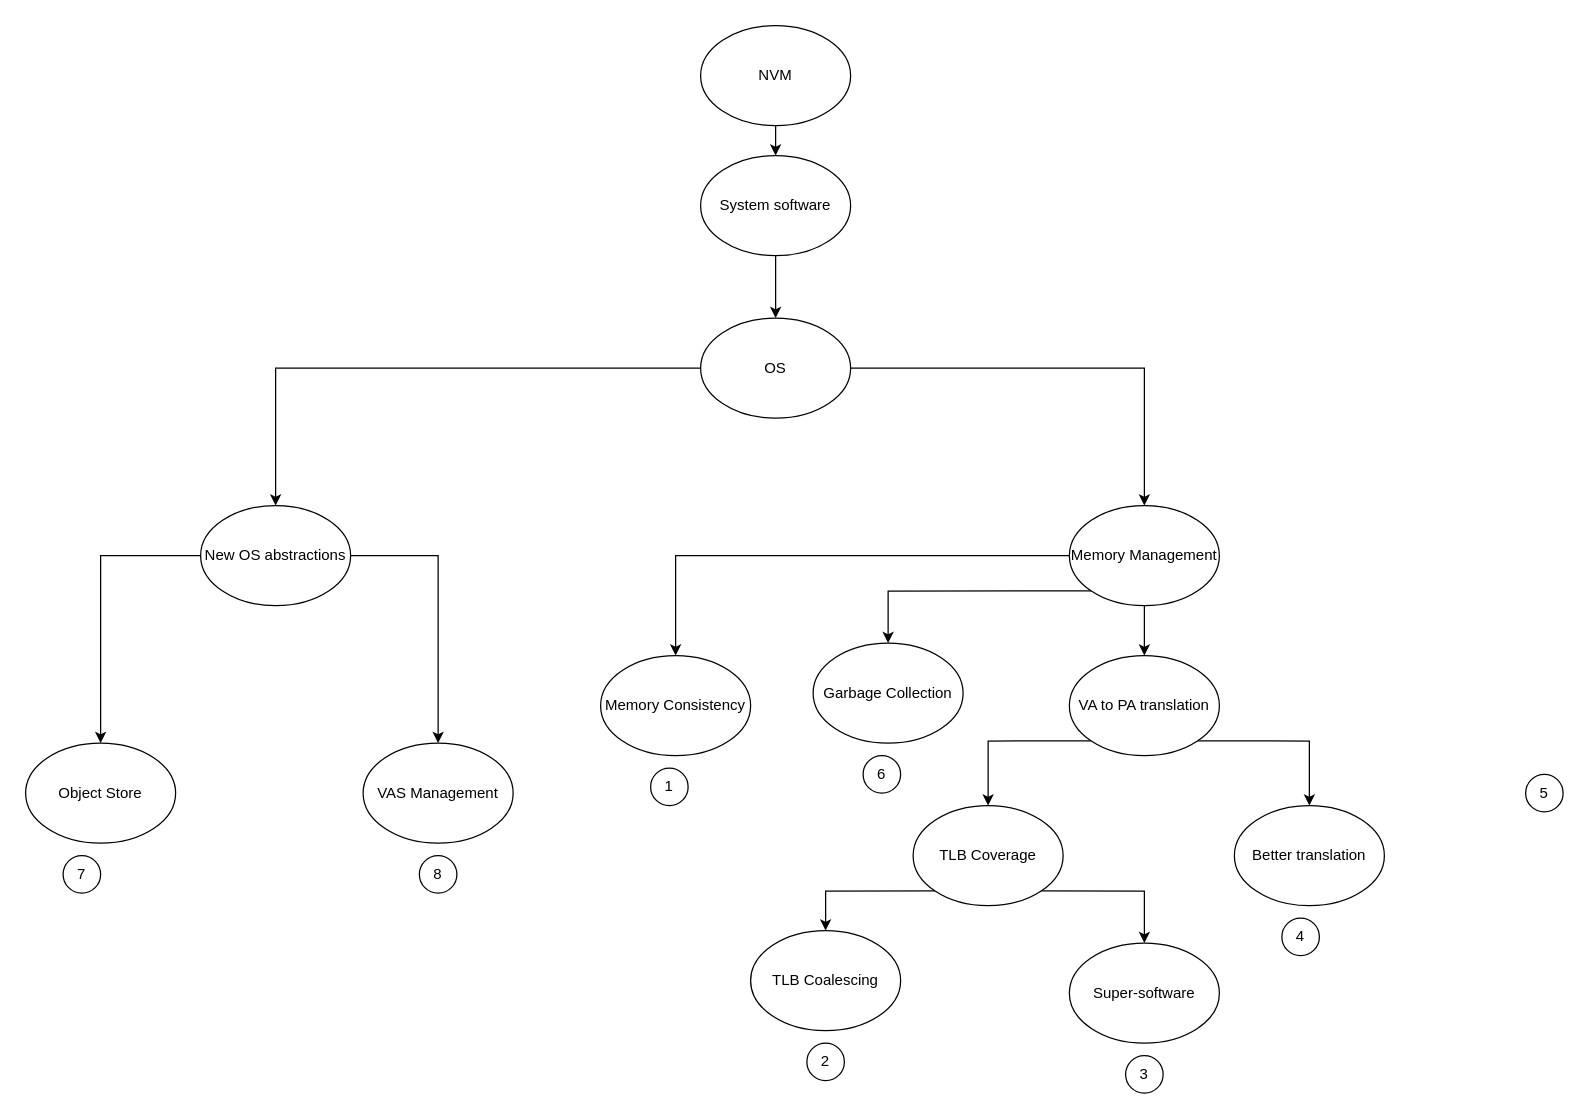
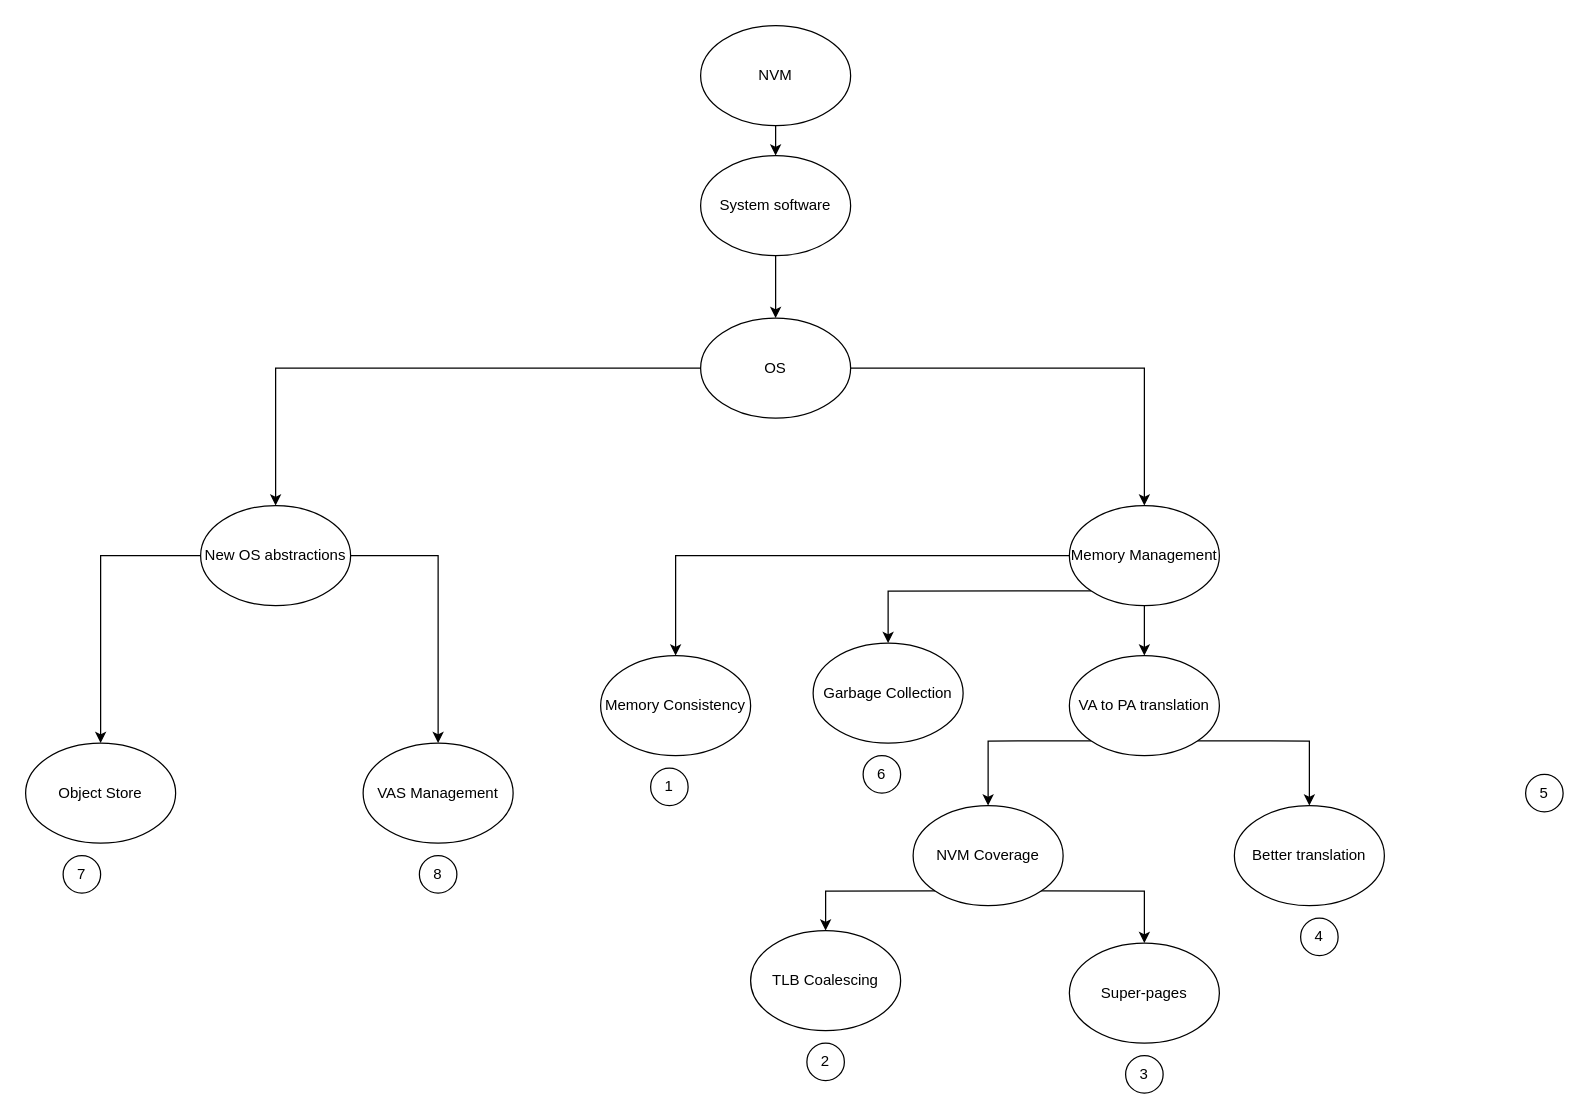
node "TLB Coverage": label "TLB Coverage" -> "NVM Coverage"
node "4": moved (1301, 937) -> (1319, 937)
node "Super-software": label "Super-software" -> "Super-pages"
